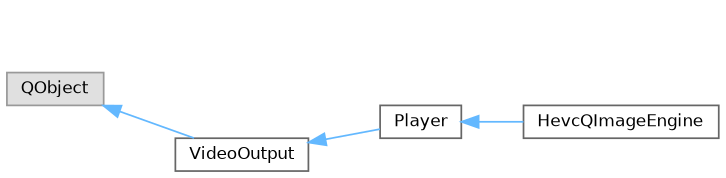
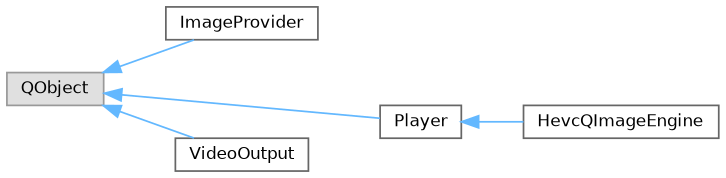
node "ImageProvider": added
edge "Player" -> "VideoOutput": now "Player" -> "QObject"
